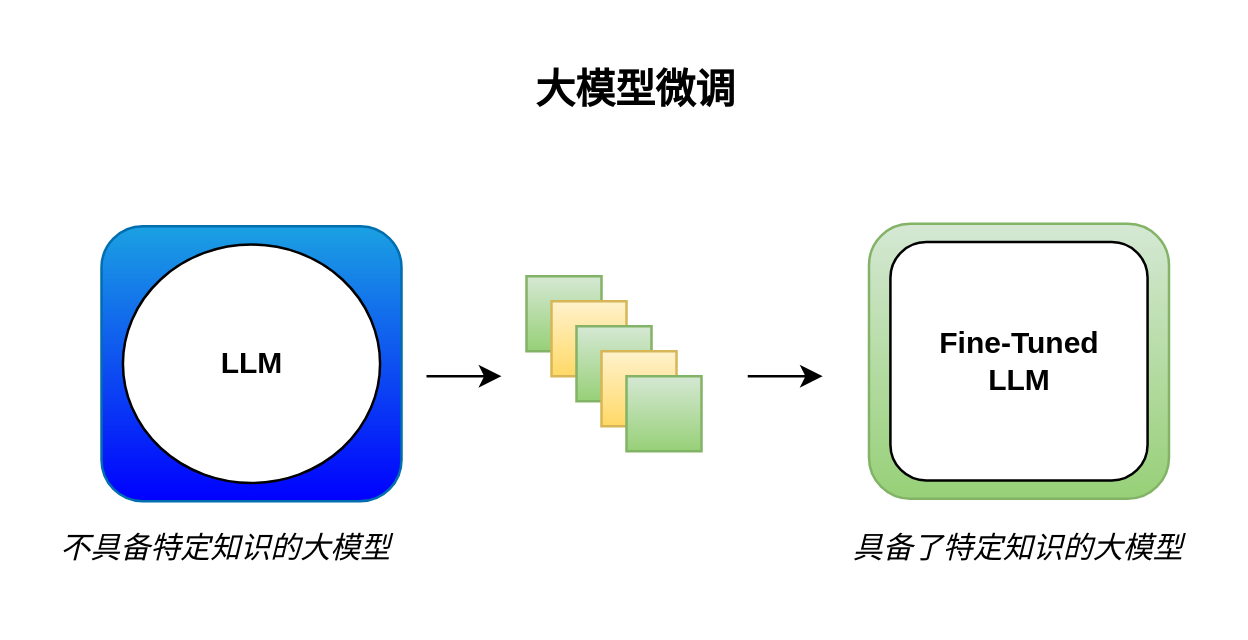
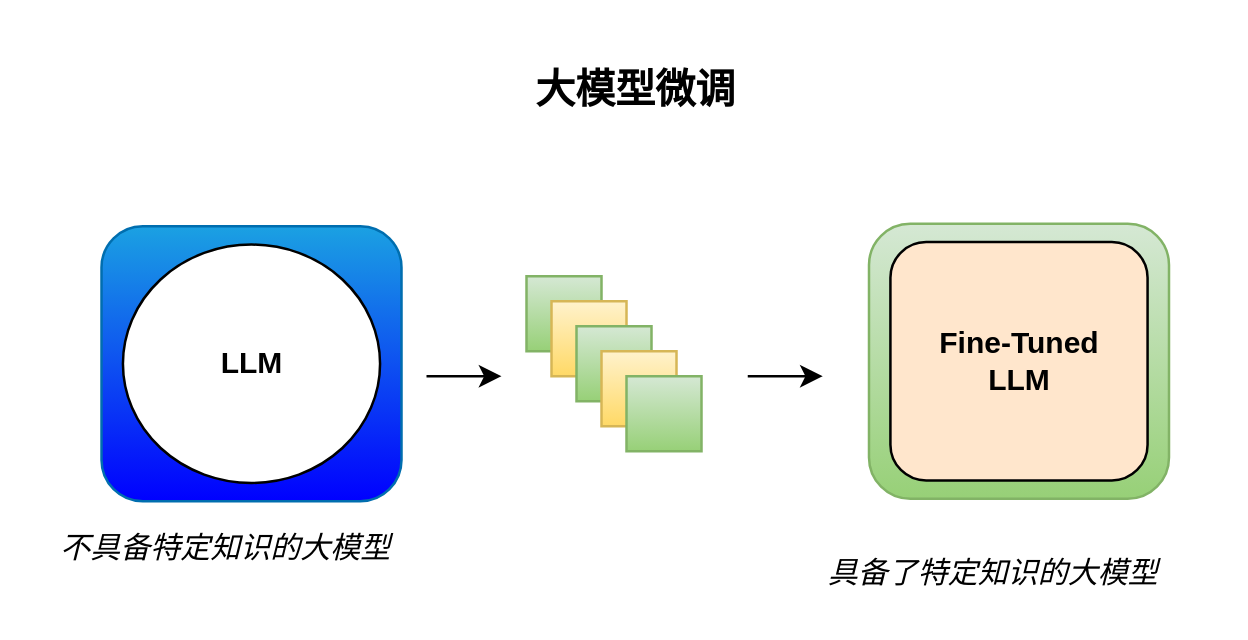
node "Fine-Tuned LLM": fillcolor #ffffff -> #ffe6cc
node "具备了特定知识的大模型": moved (1019, 549) -> (994, 574)
